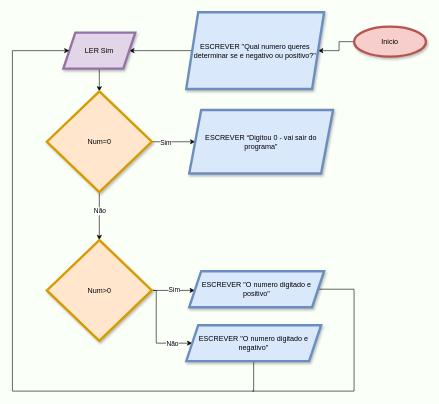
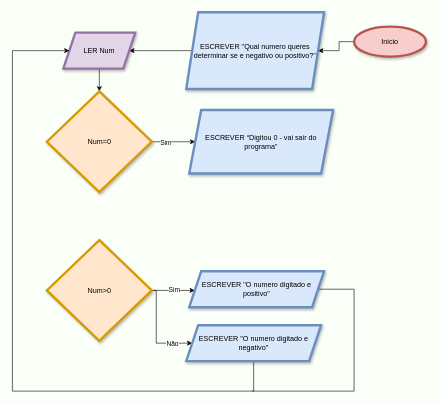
node "LER Sim": label "LER Sim" -> "LER Num"
edge "Num=0" -> "Num>0": removed, label "Não"
